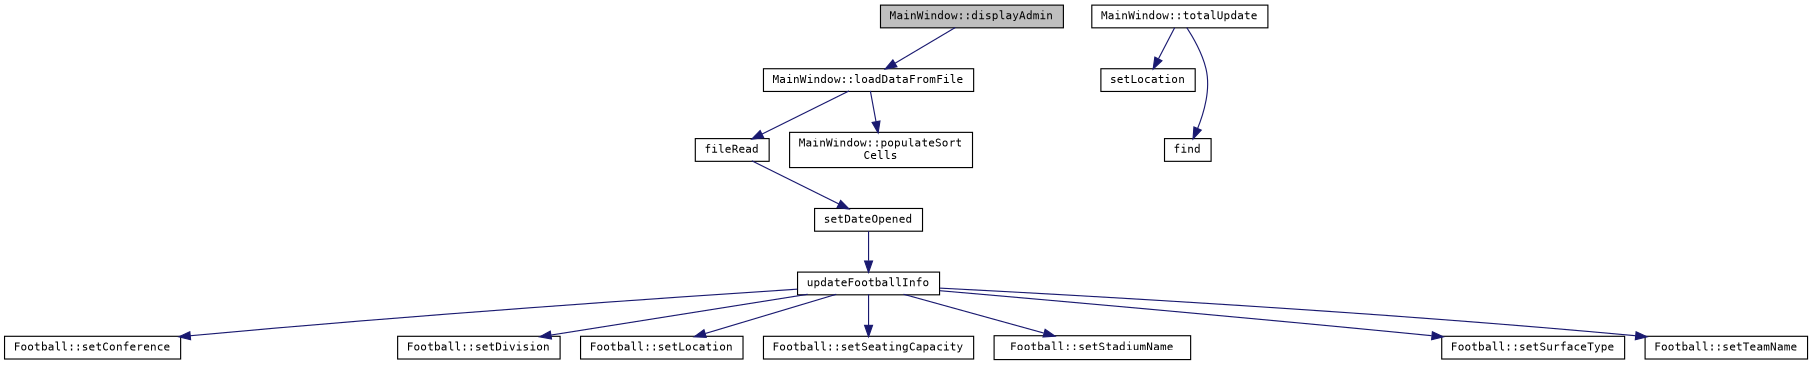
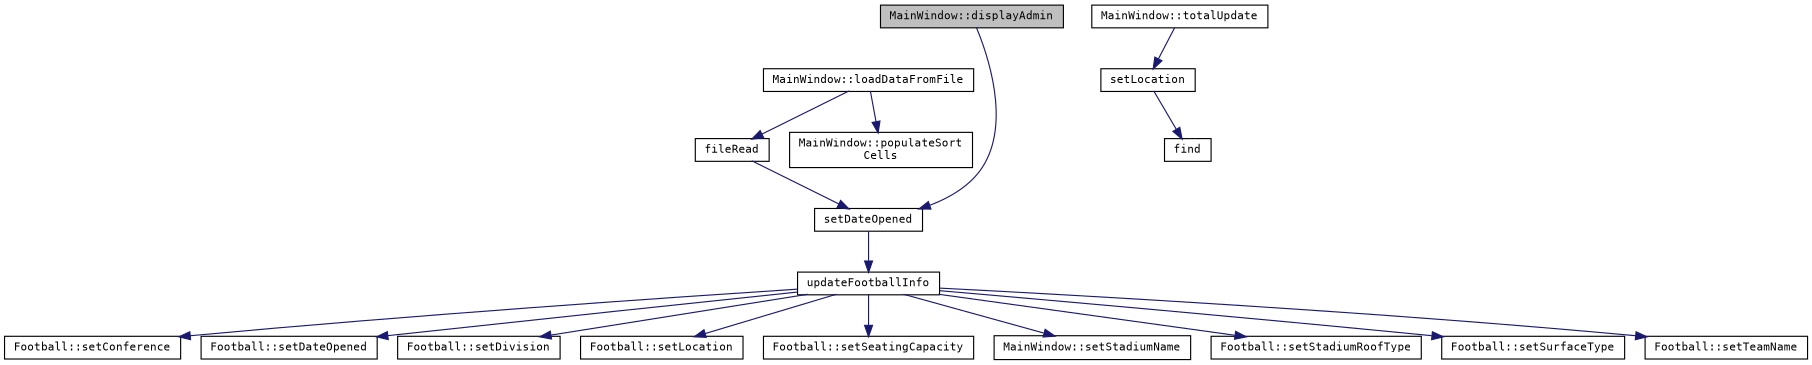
edge "MainWindow::displayAdmin" -> "MainWindow::loadDataFromFile": now "MainWindow::displayAdmin" -> "setDateOpened"
edge "MainWindow::totalUpdate" -> "find": now "setLocation" -> "find"
node "Football::setDateOpened": added
node "Football::setStadiumName": label "Football::setStadiumName" -> "MainWindow::setStadiumName"
node "Football::setStadiumRoofType": added
